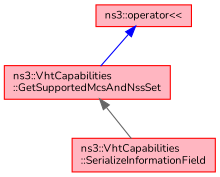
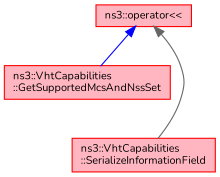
edge "ns3::VhtCapabilities ::SerializeInformationField" -> "ns3::VhtCapabilities ::GetSupportedMcsAndNssSet": now "ns3::VhtCapabilities ::SerializeInformationField" -> "ns3::operator<<"
